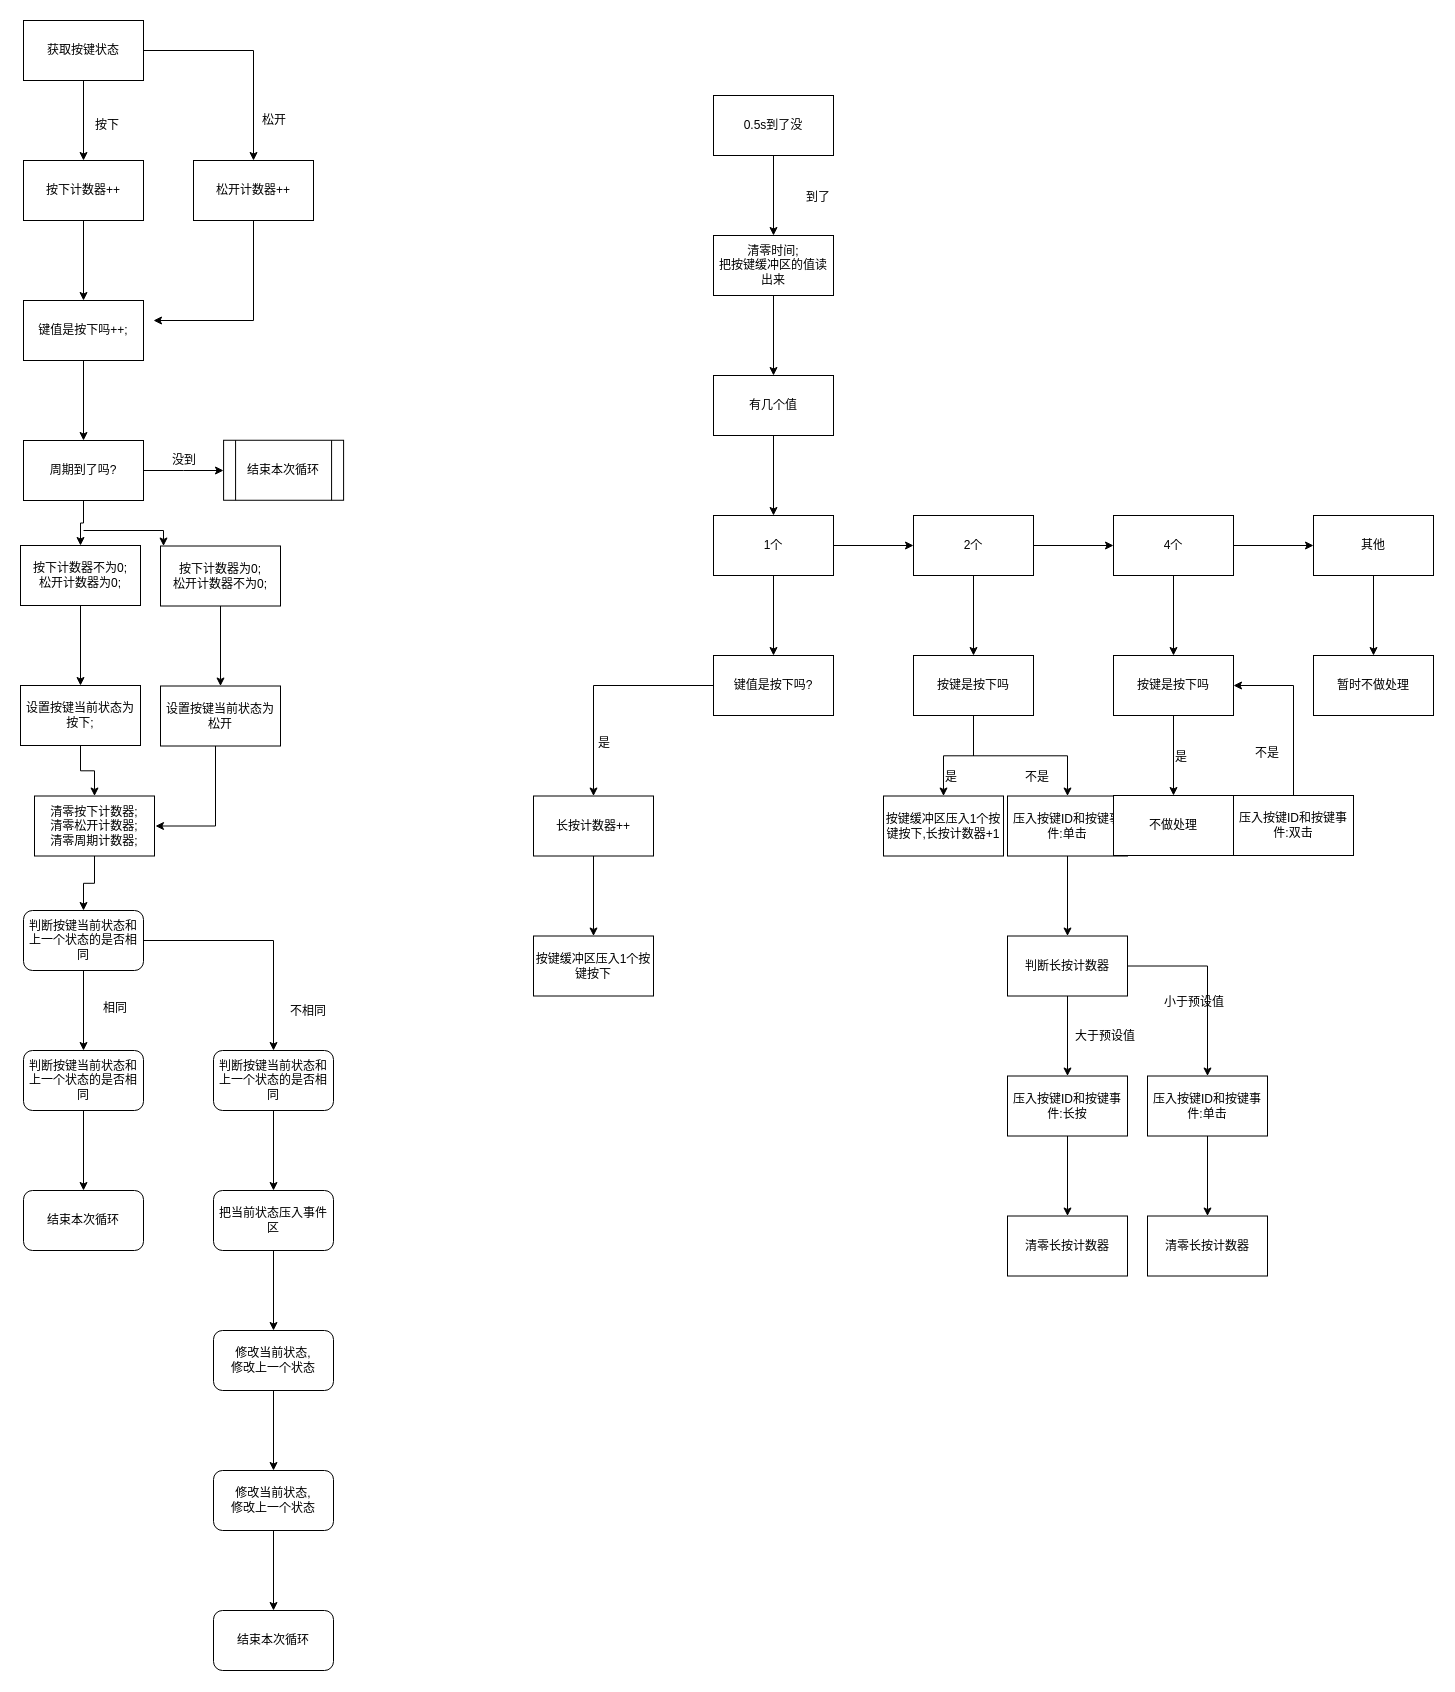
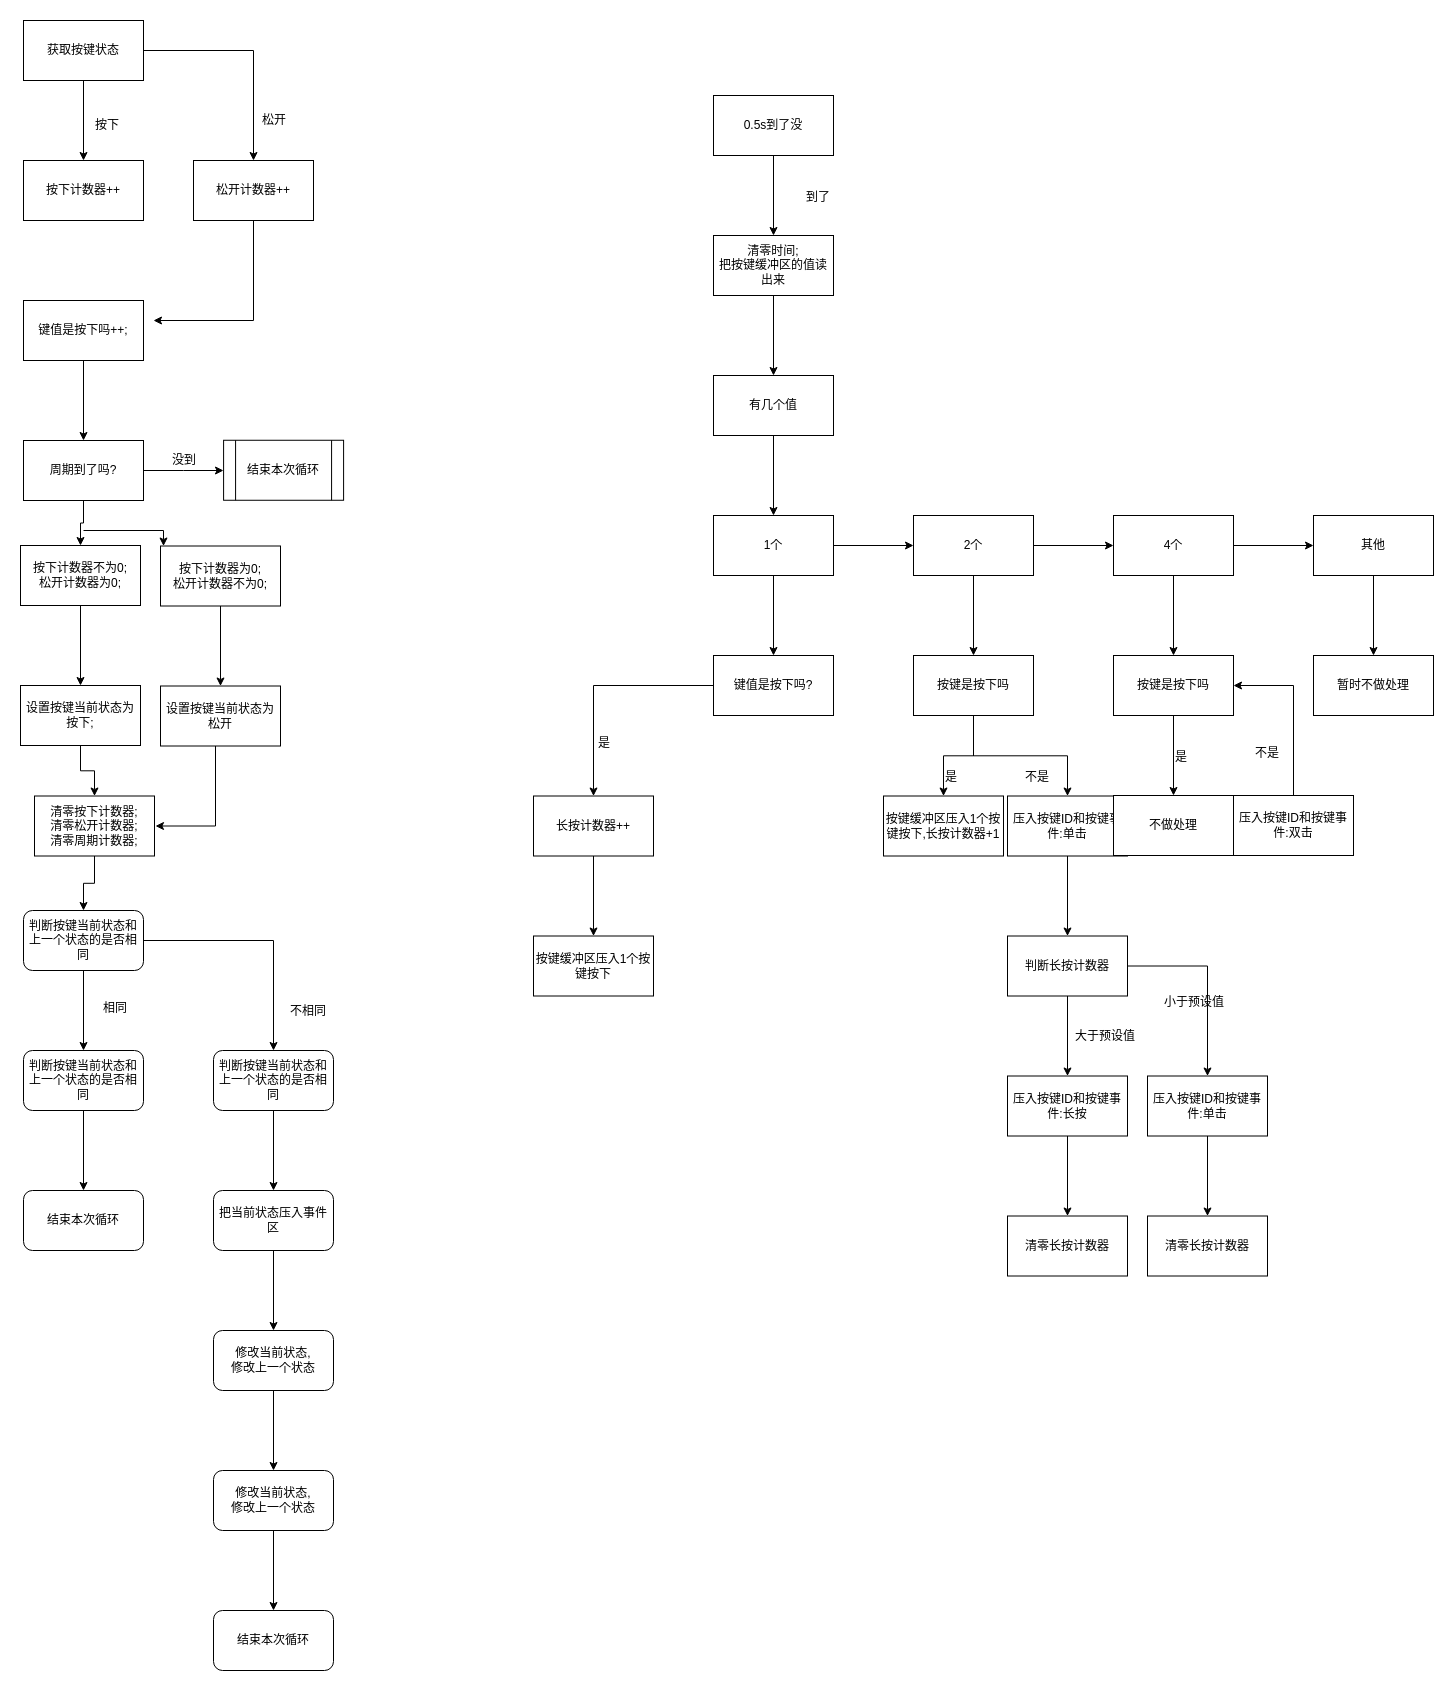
edge "按下计数器++" -> "键值是按下吗++;": removed
